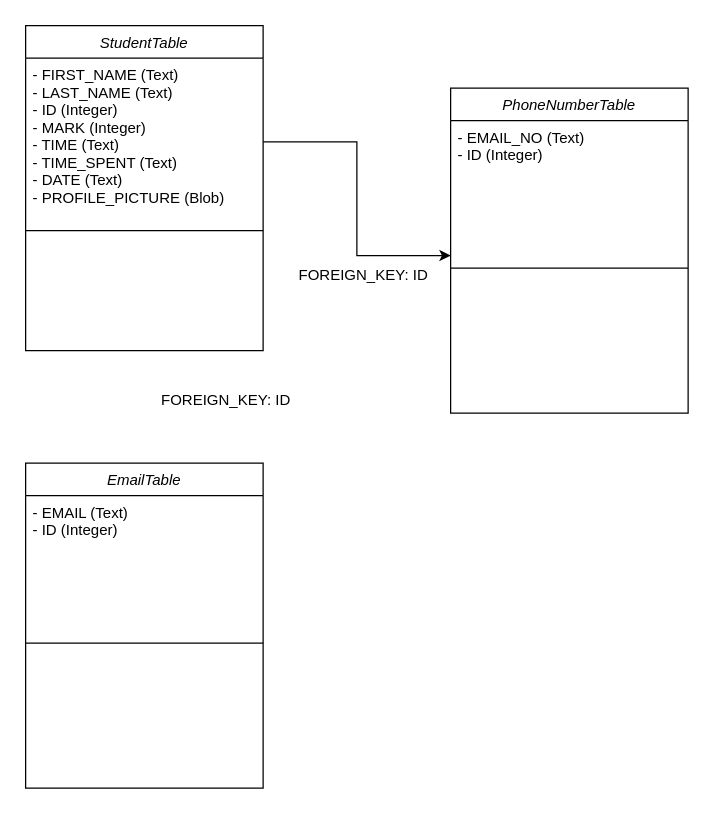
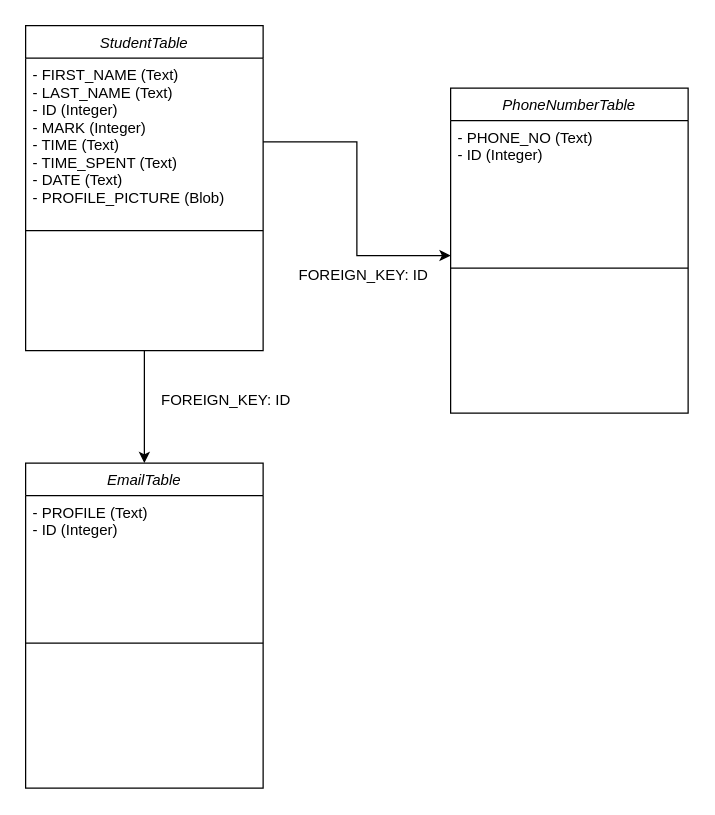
node "- EMAIL_NO (Text) - ID (Integer)": label "- EMAIL_NO (Text) - ID (Integer)" -> "- PHONE_NO (Text) - ID (Integer)"
edge "StudentTable" -> "EmailTable": added
node "- EMAIL (Text) - ID (Integer)": label "- EMAIL (Text) - ID (Integer)" -> "- PROFILE (Text) - ID (Integer)"
